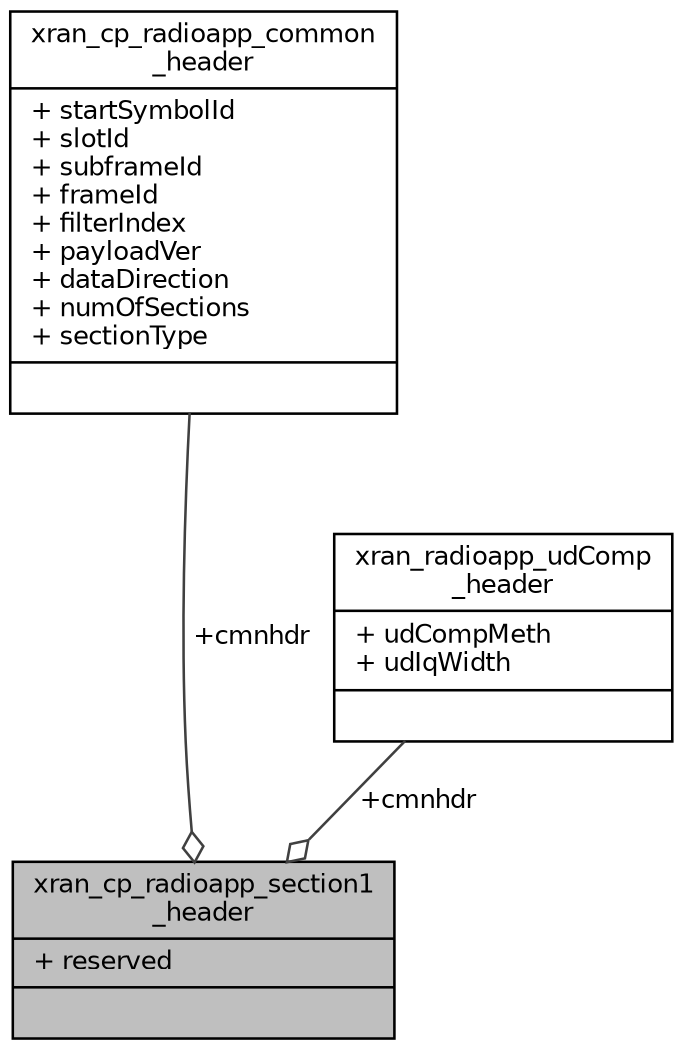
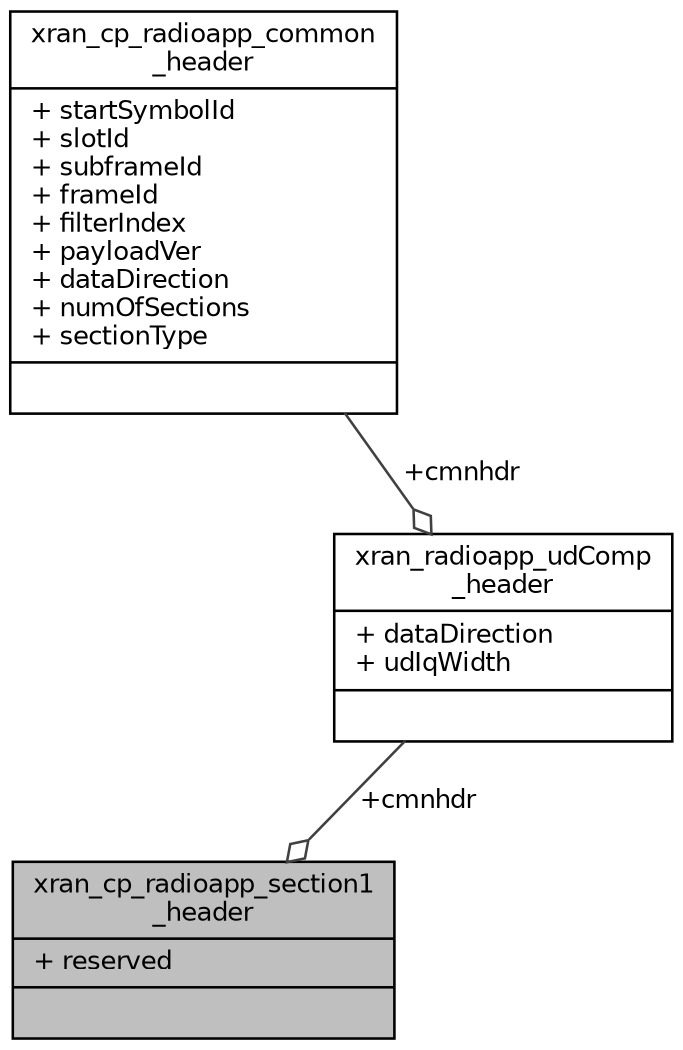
edge "xran_cp_radioapp_common" -> "xran_cp_radioapp_section1": now "xran_cp_radioapp_common" -> "xran_radioapp_udComp"
node "xran_radioapp_udComp": text "+ udCompMeth" -> "+ dataDirection"
